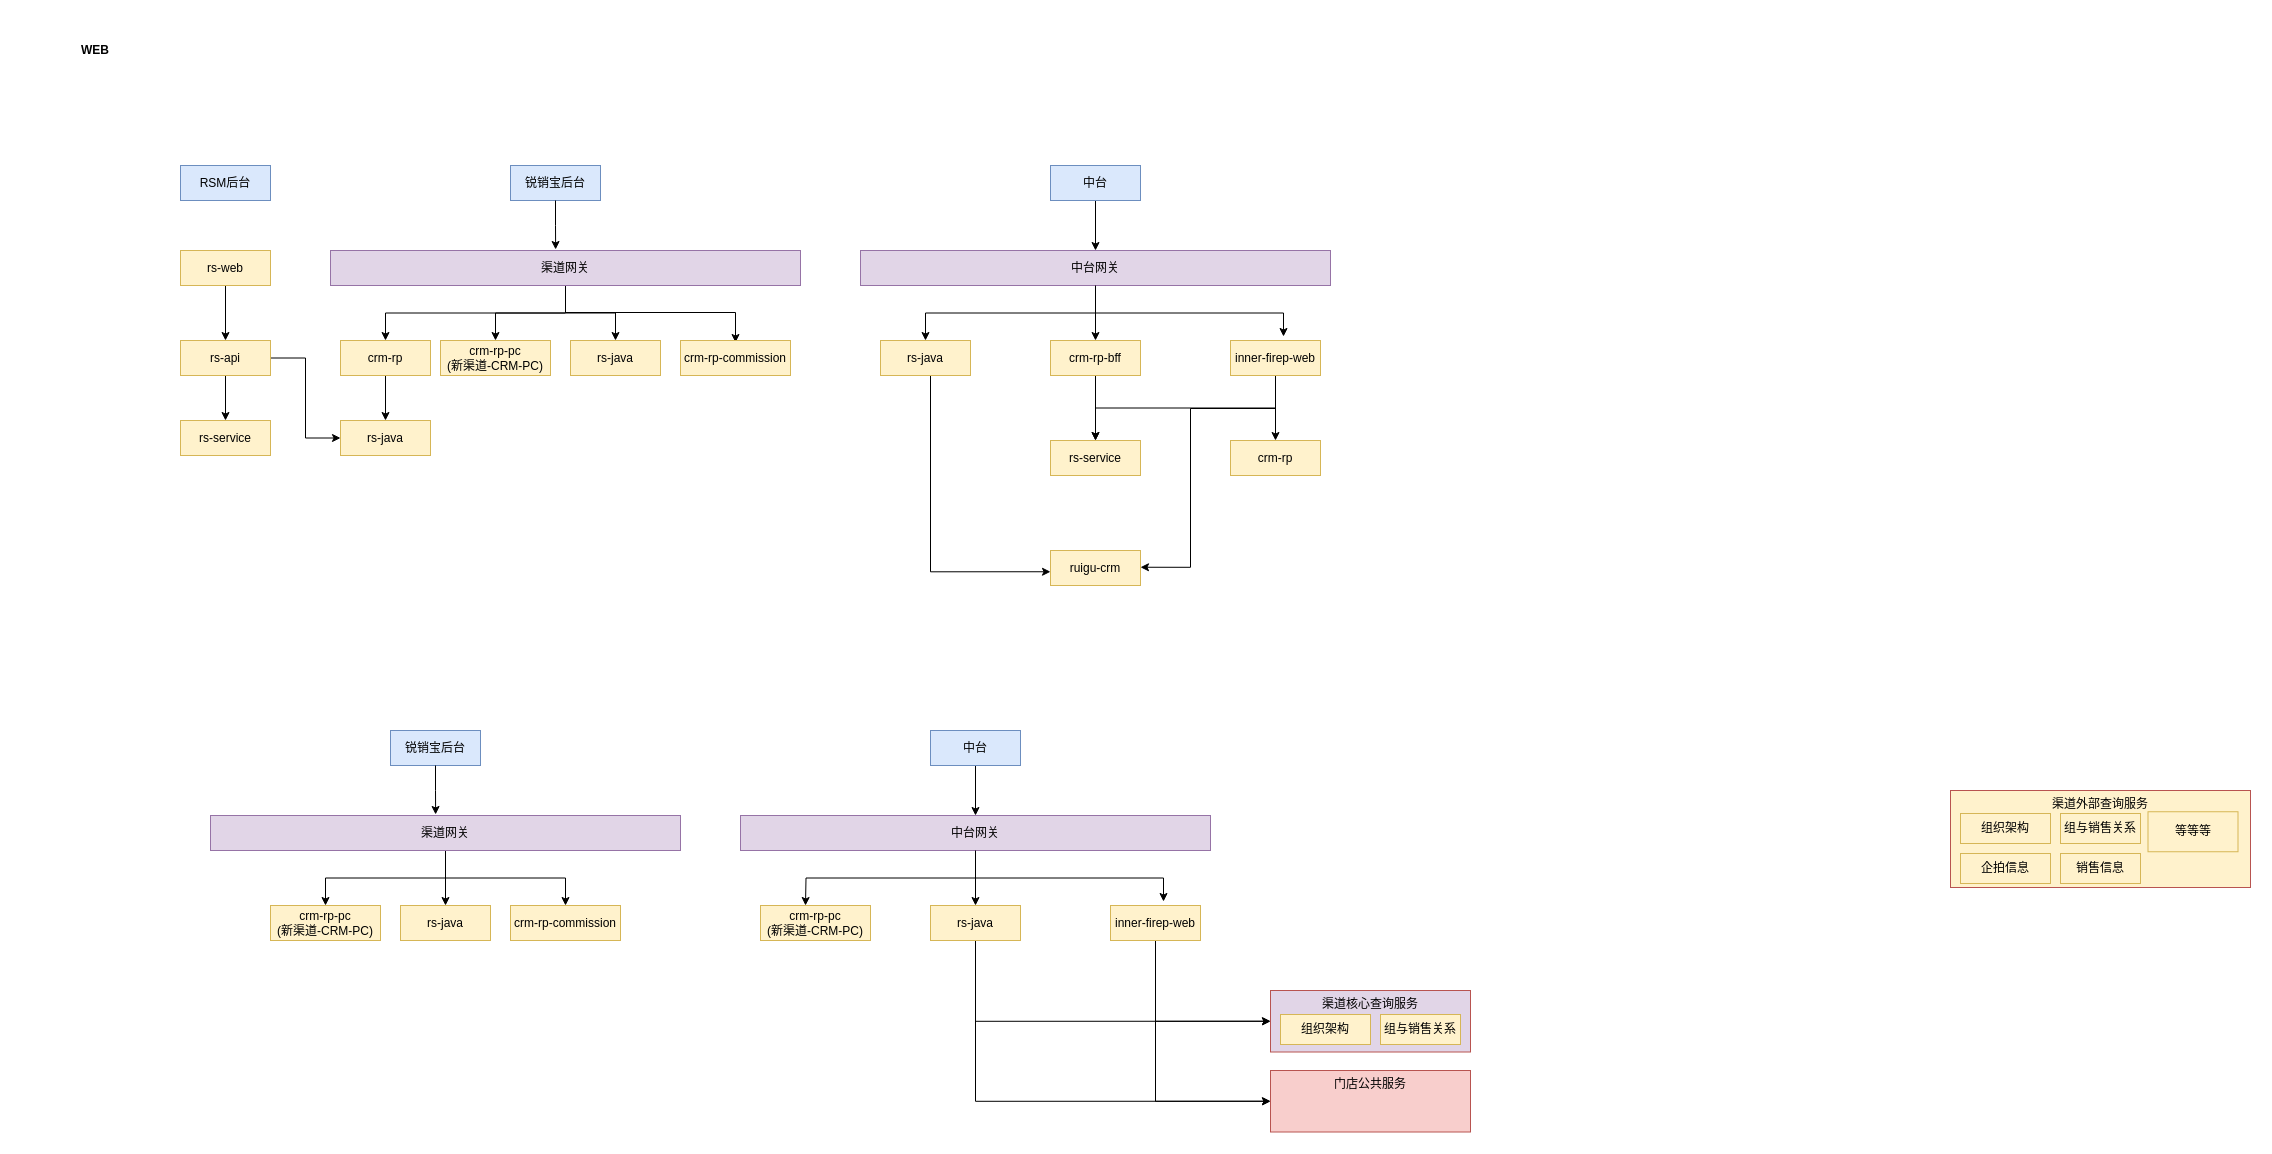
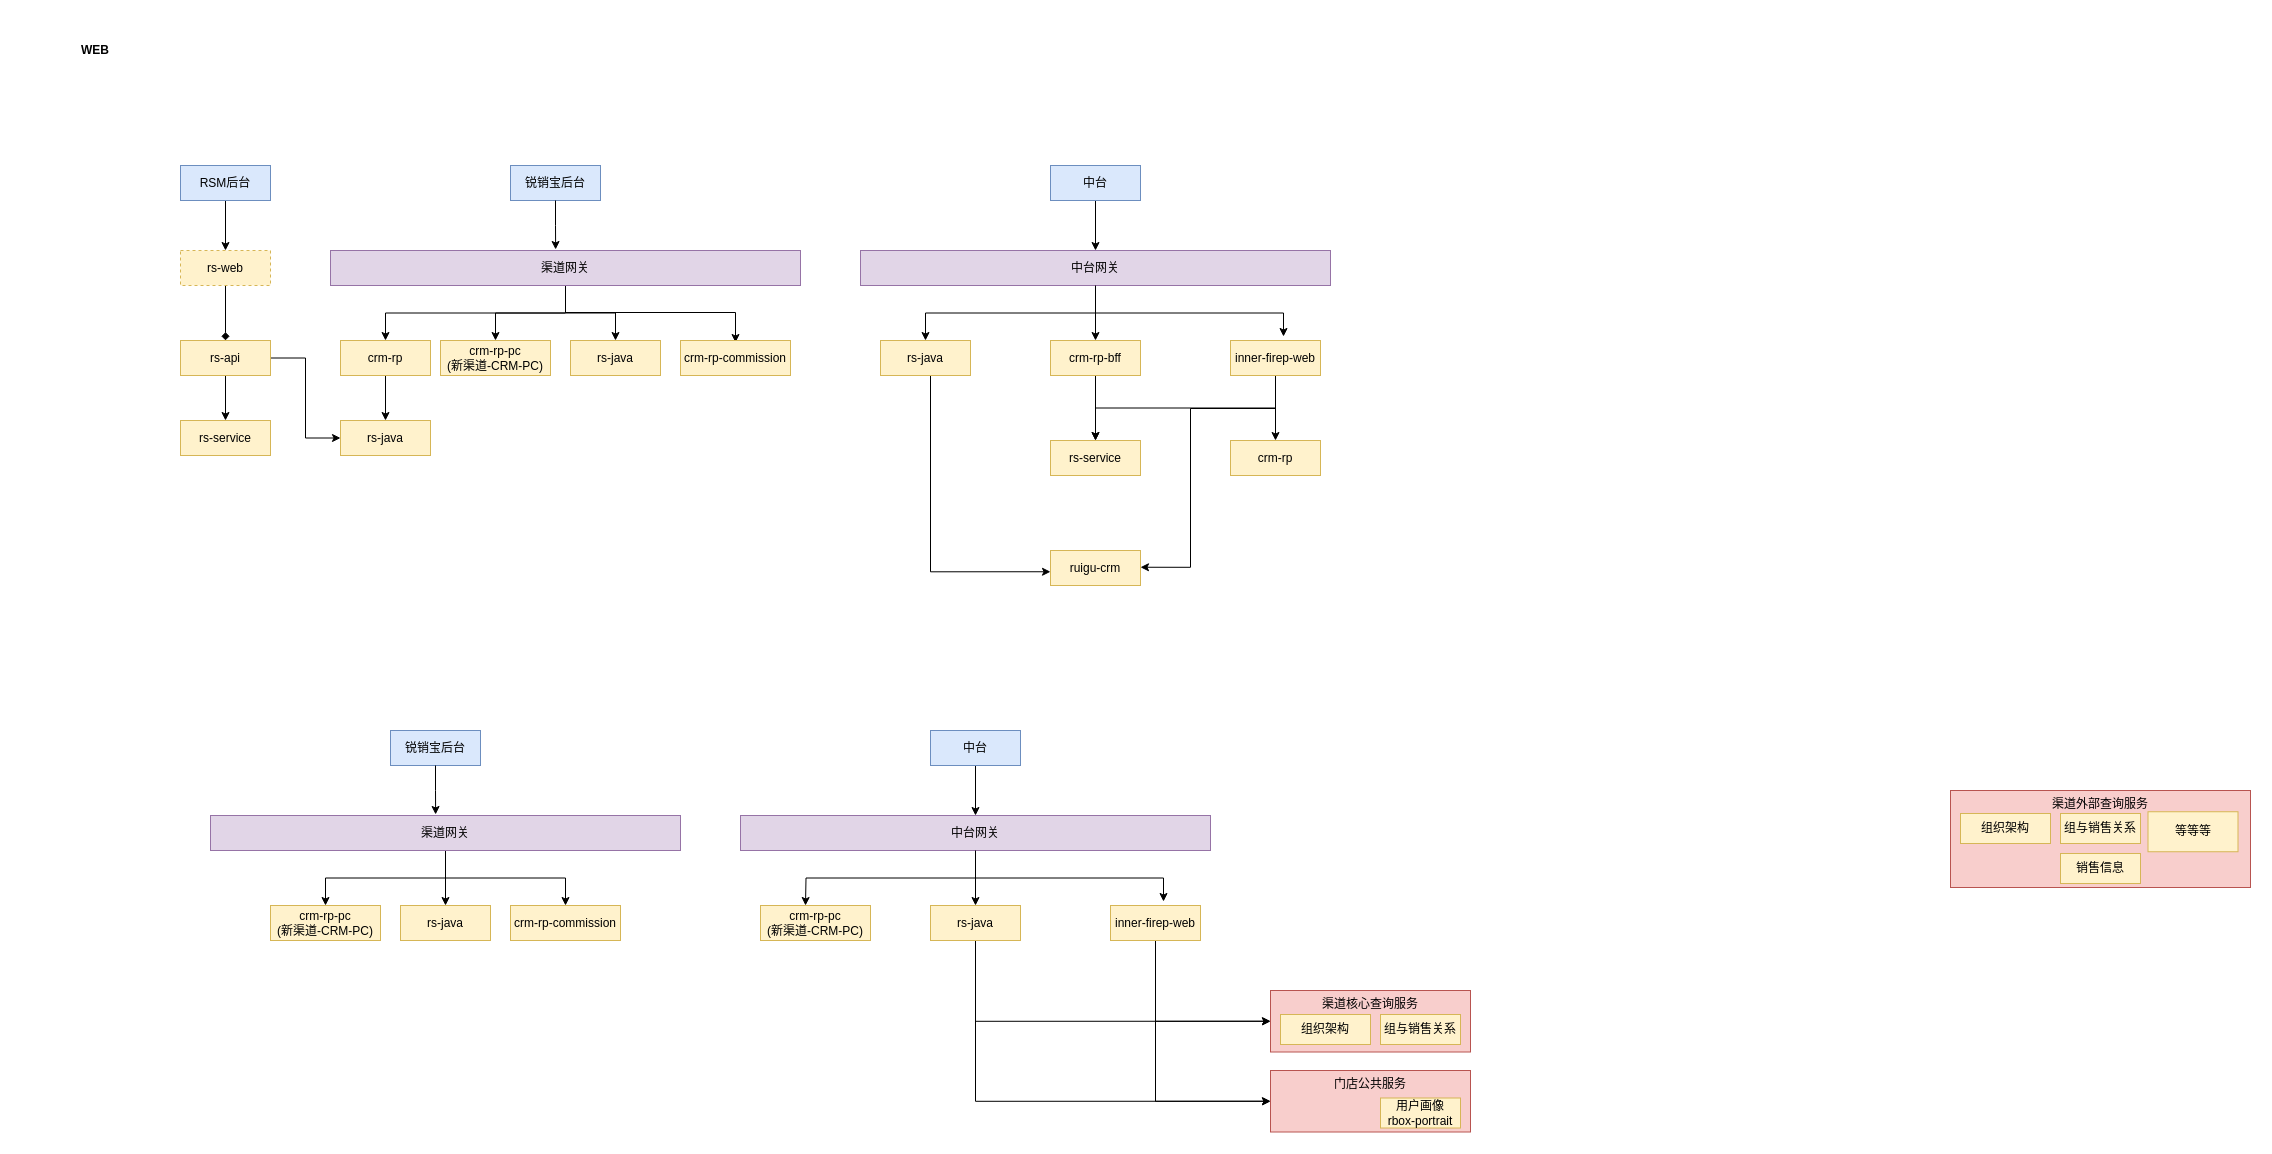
edge "RSM后台" -> "rs-web": added
node "rs-web": style solid -> dashed
edge "rs-web" -> "rs-api": arrowhead classic -> diamond
node "渠道外部查询服务": fillcolor #fff2cc -> #f8cecc
node "企拍信息": removed
node "渠道核心查询服务": fillcolor #e1d5e7 -> #f8cecc
node "用户画像 rbox-portrait": added
